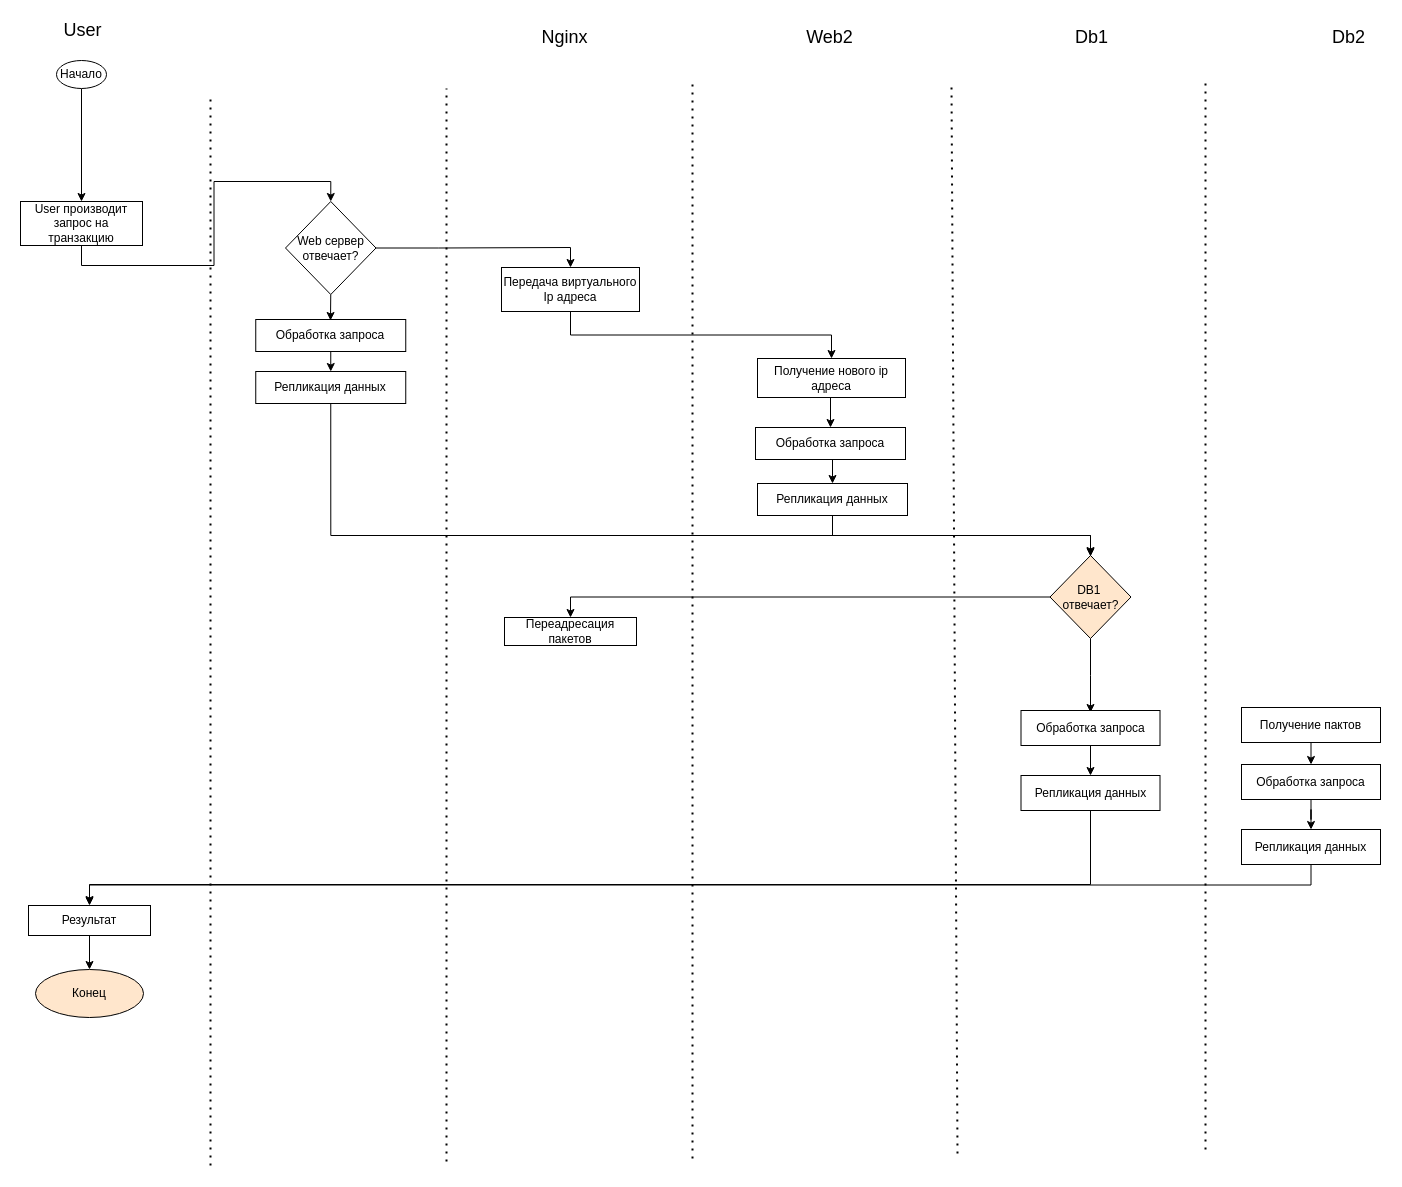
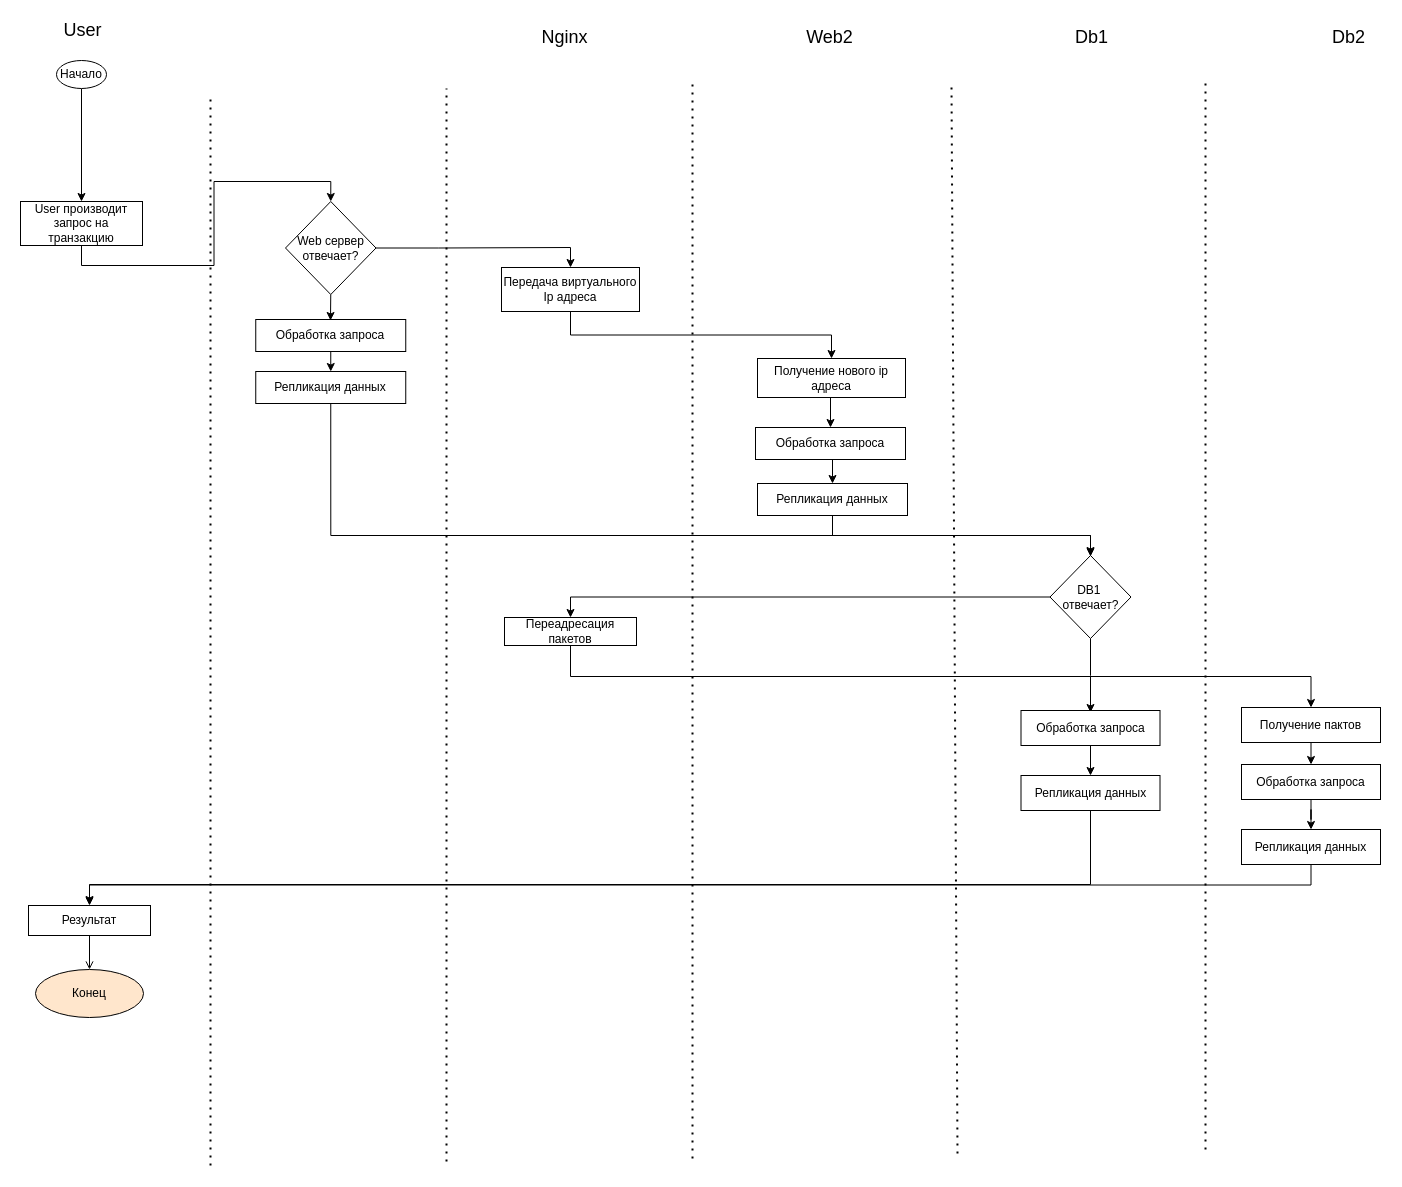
node "DB1 отвечает?": fillcolor #ffe6cc -> #ffffff
edge "Переадресация пакетов" -> "Получение пактов": added
edge "Результат" -> "Конец": arrowhead classic -> open
